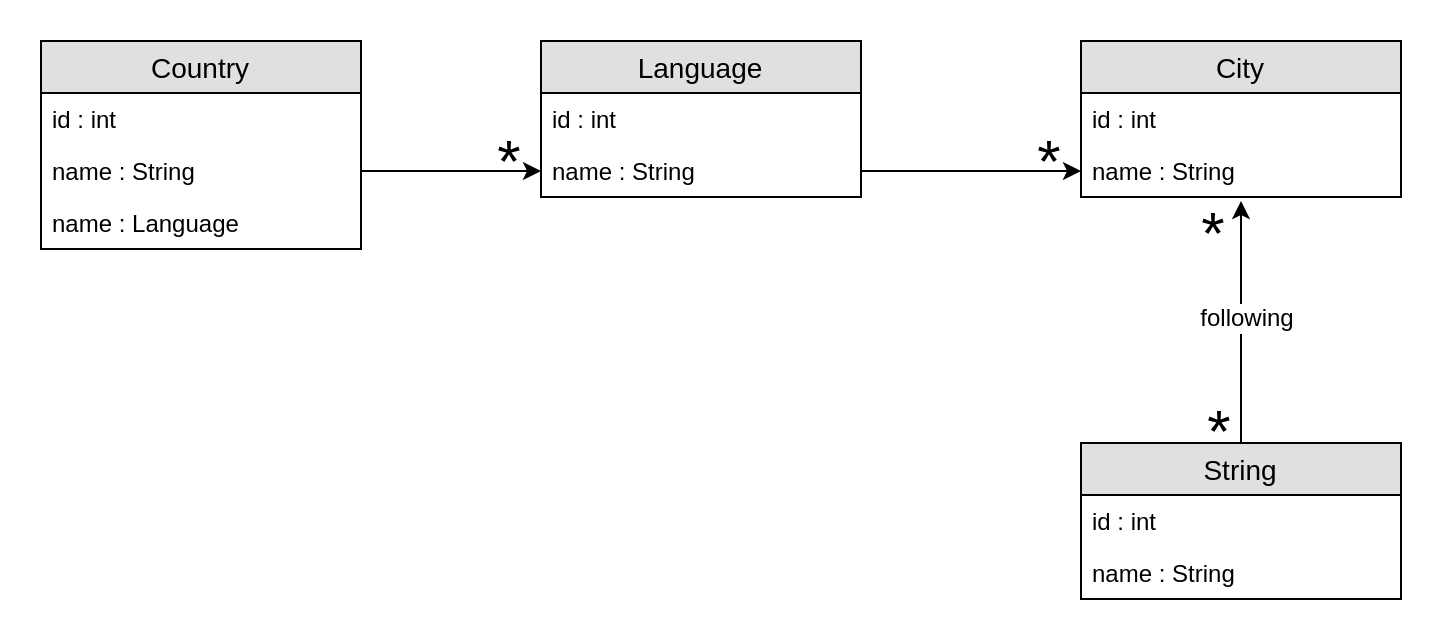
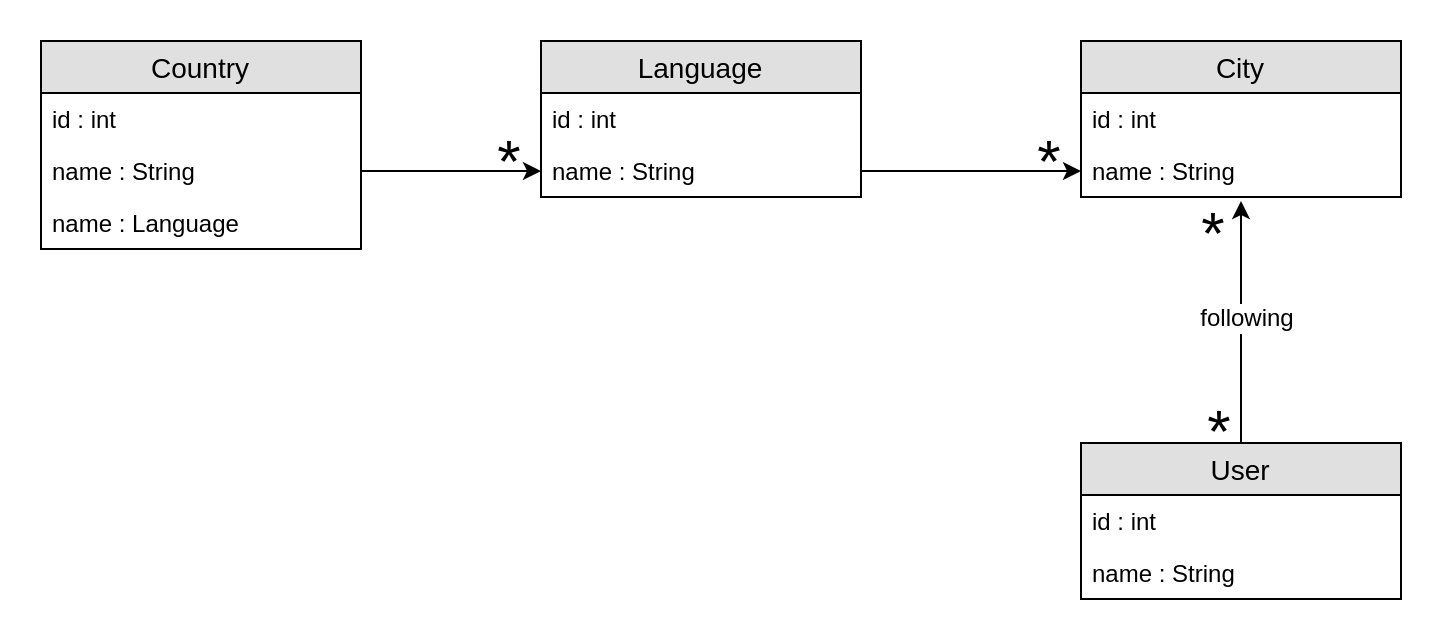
node "String": label "String" -> "User"
